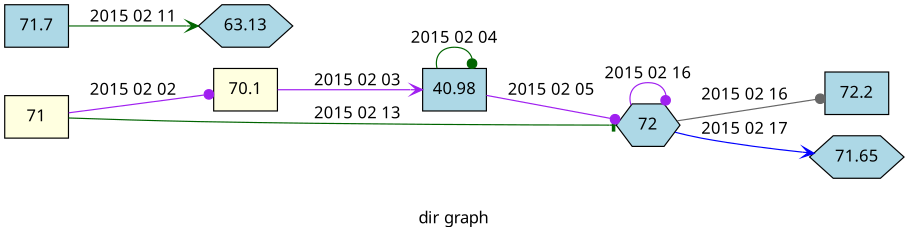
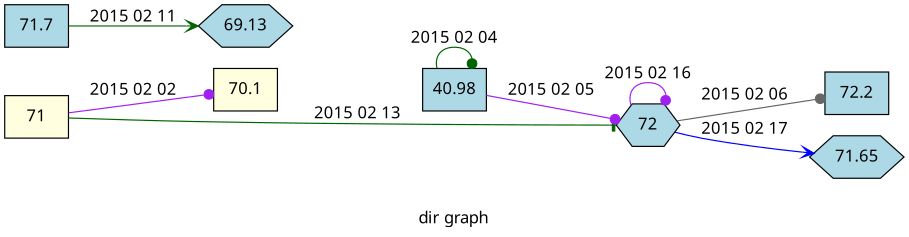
node "63.13": label "63.13" -> "69.13"
edge "70.1" -> "40.98": removed, label "2015 02 03"
edge "72" -> "72.2": label "2015 02 16" -> "2015 02 06"
